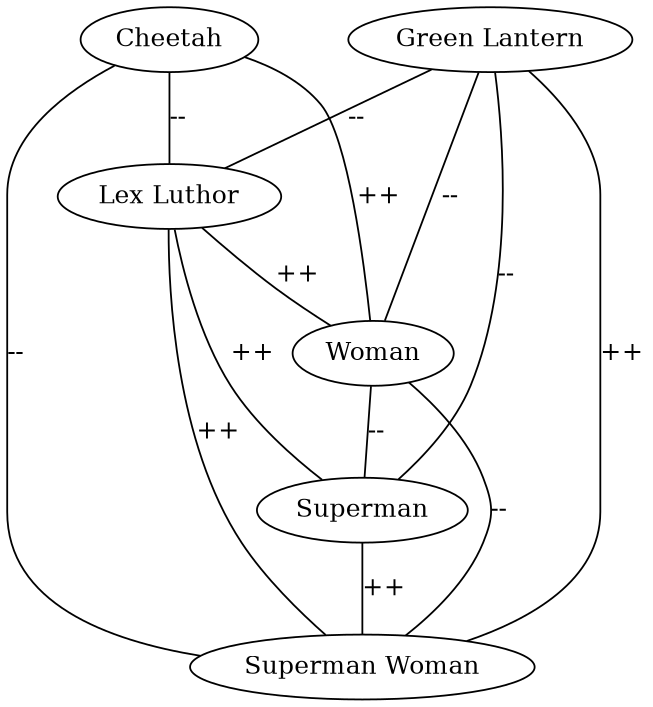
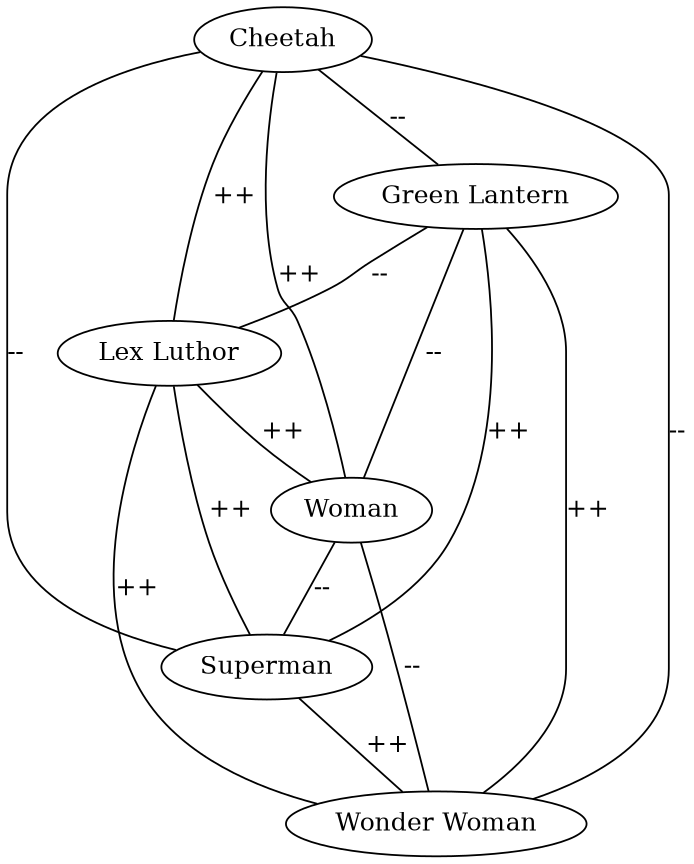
edge "Cheetah" -- "Green Lantern": added, label "--"
edge "Cheetah" -- "Lex Luthor": label "--" -> "++"
edge "Green Lantern" -- "Superman": label "--" -> "++"
edge "Cheetah" -- "Superman": added, label "--"
node "Superman Woman": label "Superman Woman" -> "Wonder Woman"
